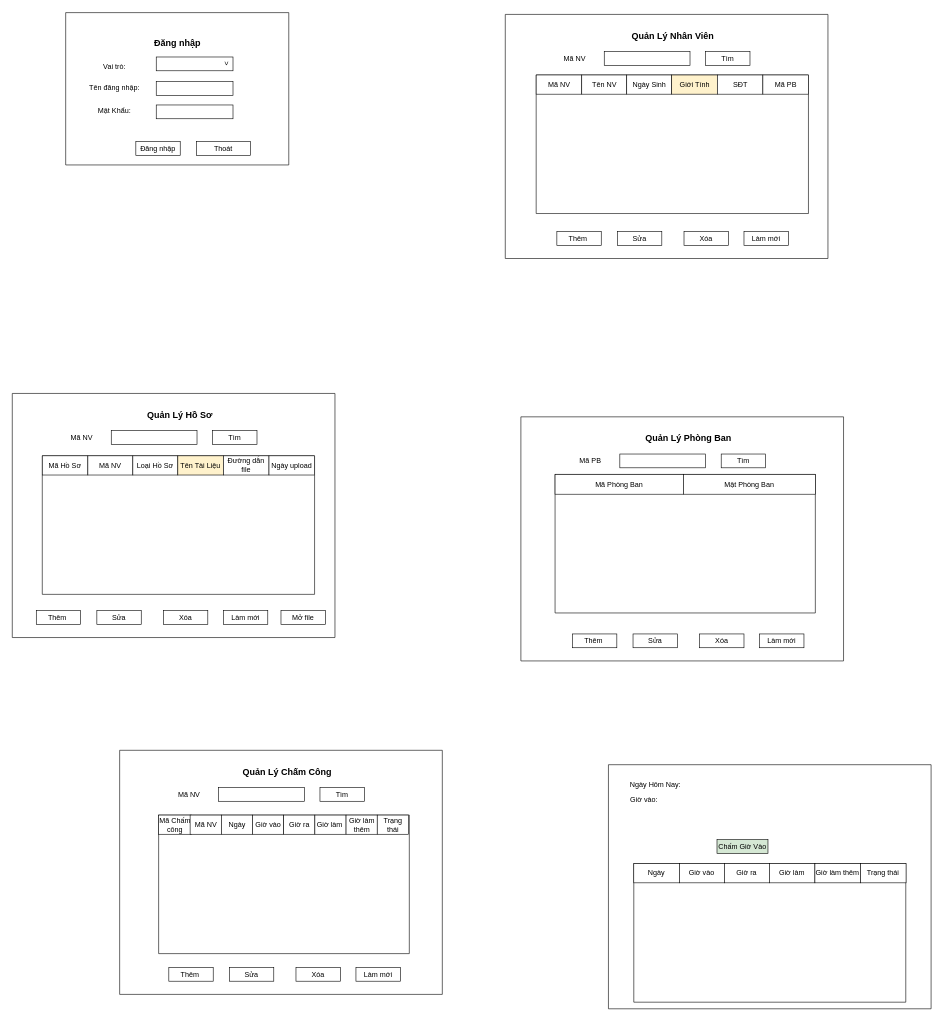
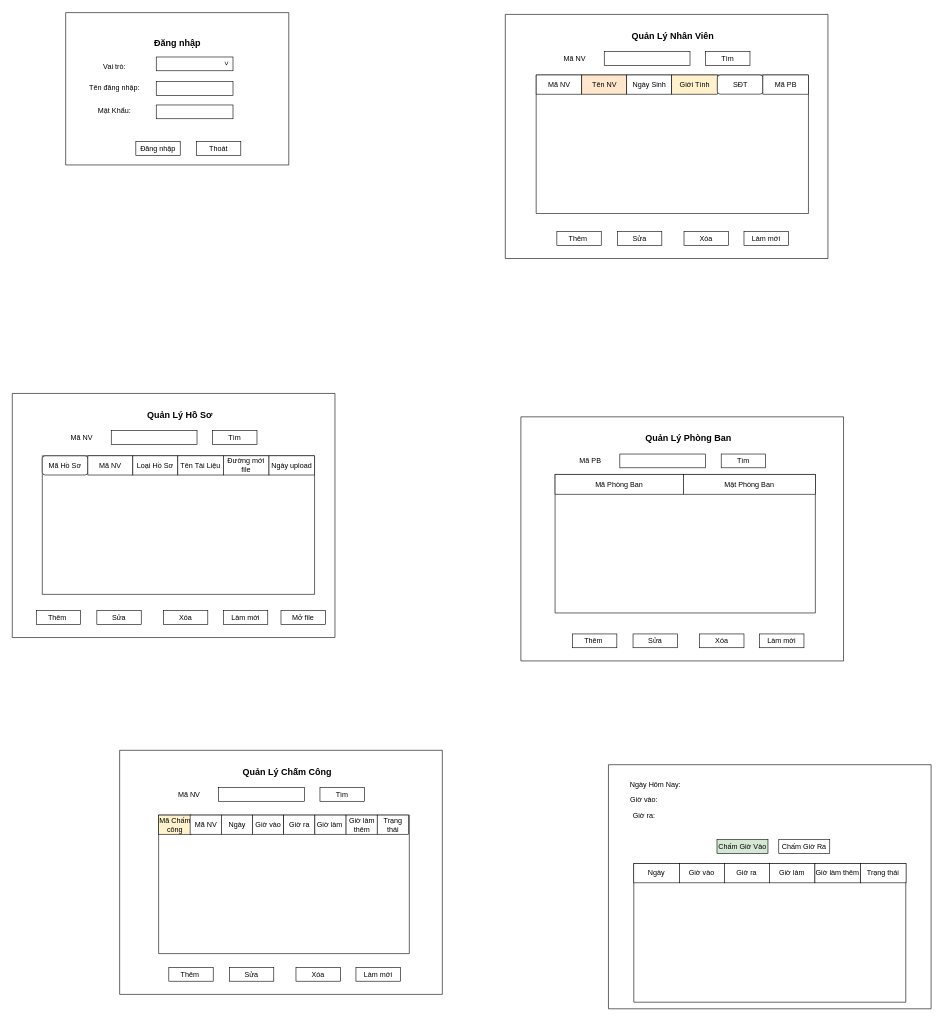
node "Tên NV": fillcolor #ffffff -> #ffe6cc
node "SĐT": shape rectangle -> rounded rectangle
node "Thoát": size 54x14 -> 44x14
node "Mã Hồ Sơ": shape rectangle -> rounded rectangle
node "Tên Tài Liệu": fillcolor #fff2cc -> #ffffff
node "Đường dẫn file": label "Đường dẫn file" -> "Đường mới file"
node "Giờ ra:": added
node "Mã Chấm công": fillcolor #ffffff -> #fff2cc
node "Chấm Giờ Ra": added
